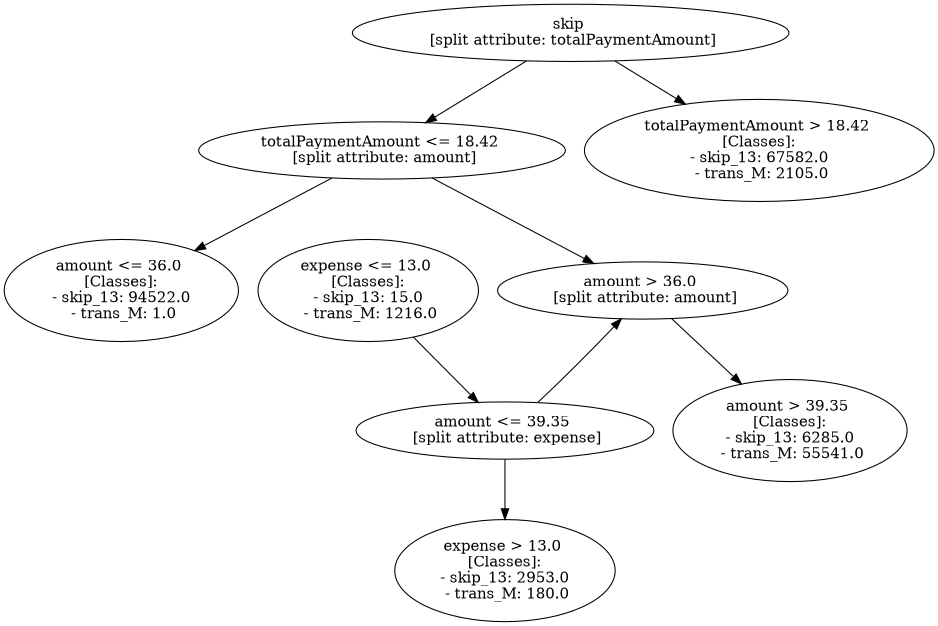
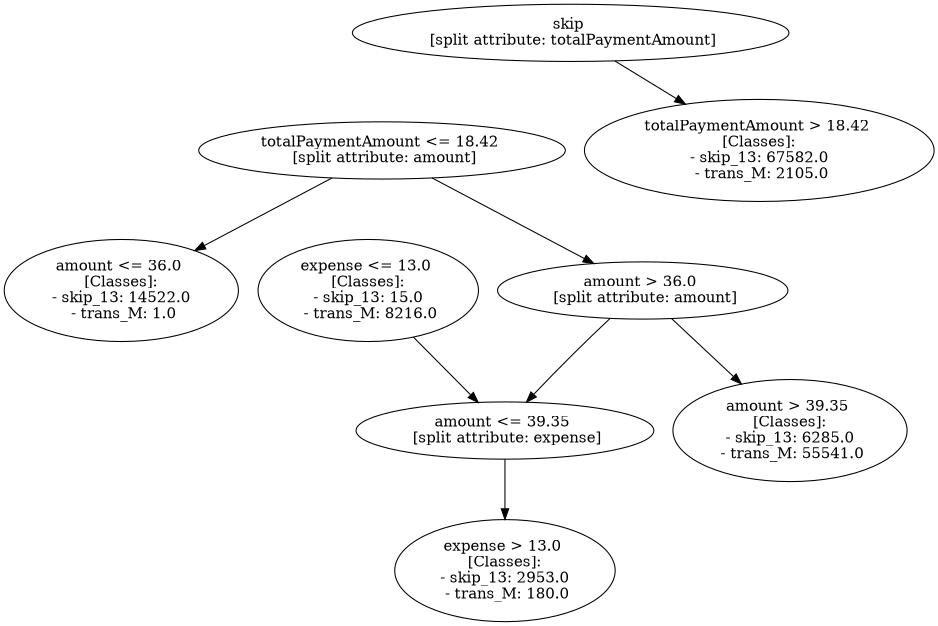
edge "skip [split attribute: totalPaymentAmount]" -> "totalPaymentAmount <= 18.42 [split attribute: amount]": removed
node "amount <= 36.0 [Classes]: - skip_13: 94522.0 - trans_M: 1.0": label "amount <= 36.0 [Classes]: - skip_13: 94522.0 - trans_M: 1.0" -> "amount <= 36.0 [Classes]: - skip_13: 14522.0 - trans_M: 1.0"
node "expense <= 13.0 [Classes]: - skip_13: 15.0 - trans_M: 1216.0": label "expense <= 13.0 [Classes]: - skip_13: 15.0 - trans_M: 1216.0" -> "expense <= 13.0 [Classes]: - skip_13: 15.0 - trans_M: 8216.0"
edge "amount <= 39.35 [split attribute: expense]" -> "amount > 36.0 [split attribute: amount]": reversed
